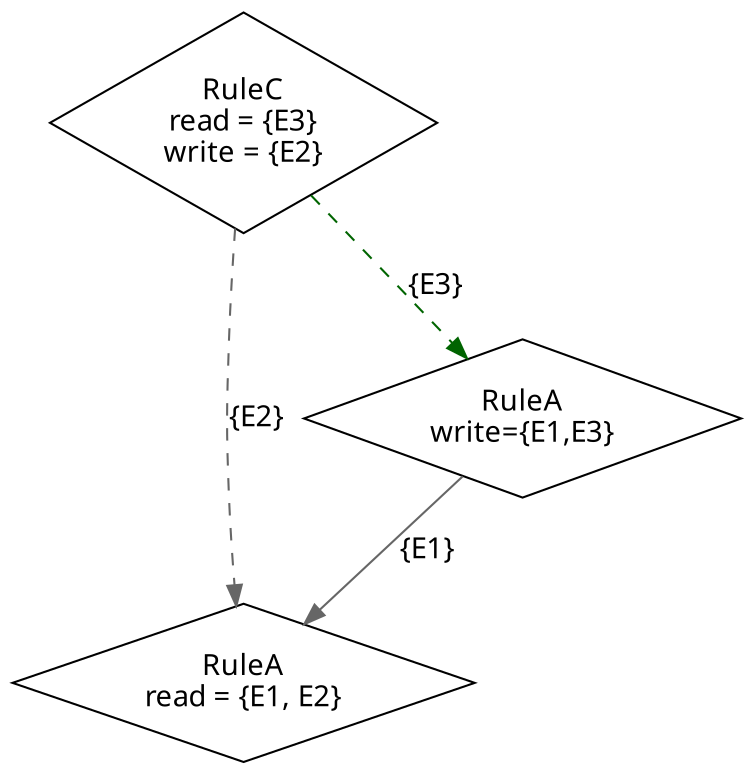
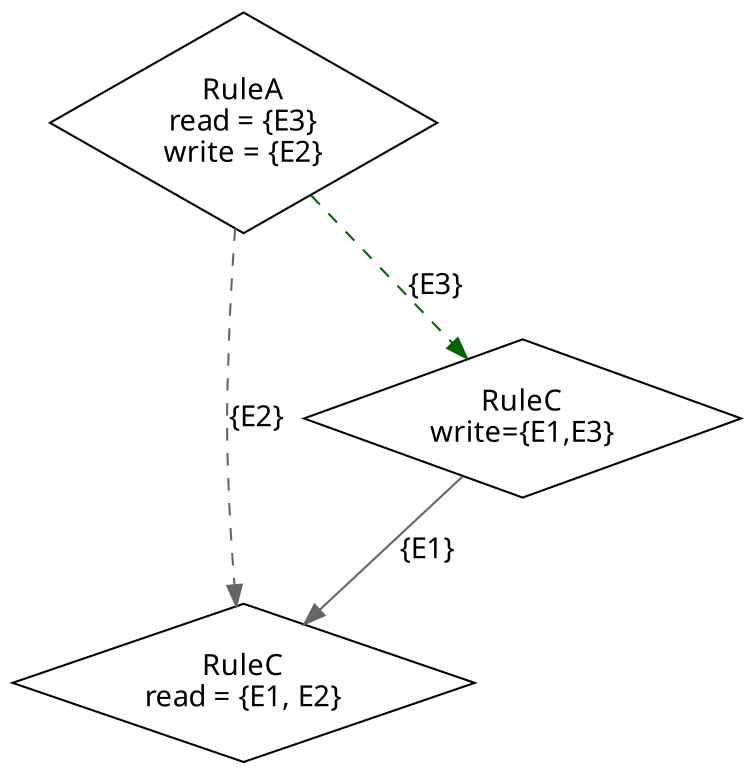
node "RuleC read = {E3} write = {E2}": label "RuleC read = {E3} write = {E2}" -> "RuleA read = {E3} write = {E2}"
node "RuleA write={E1,E3}": label "RuleA write={E1,E3}" -> "RuleC write={E1,E3}"
node "RuleA read = {E1, E2}": label "RuleA read = {E1, E2}" -> "RuleC read = {E1, E2}"
